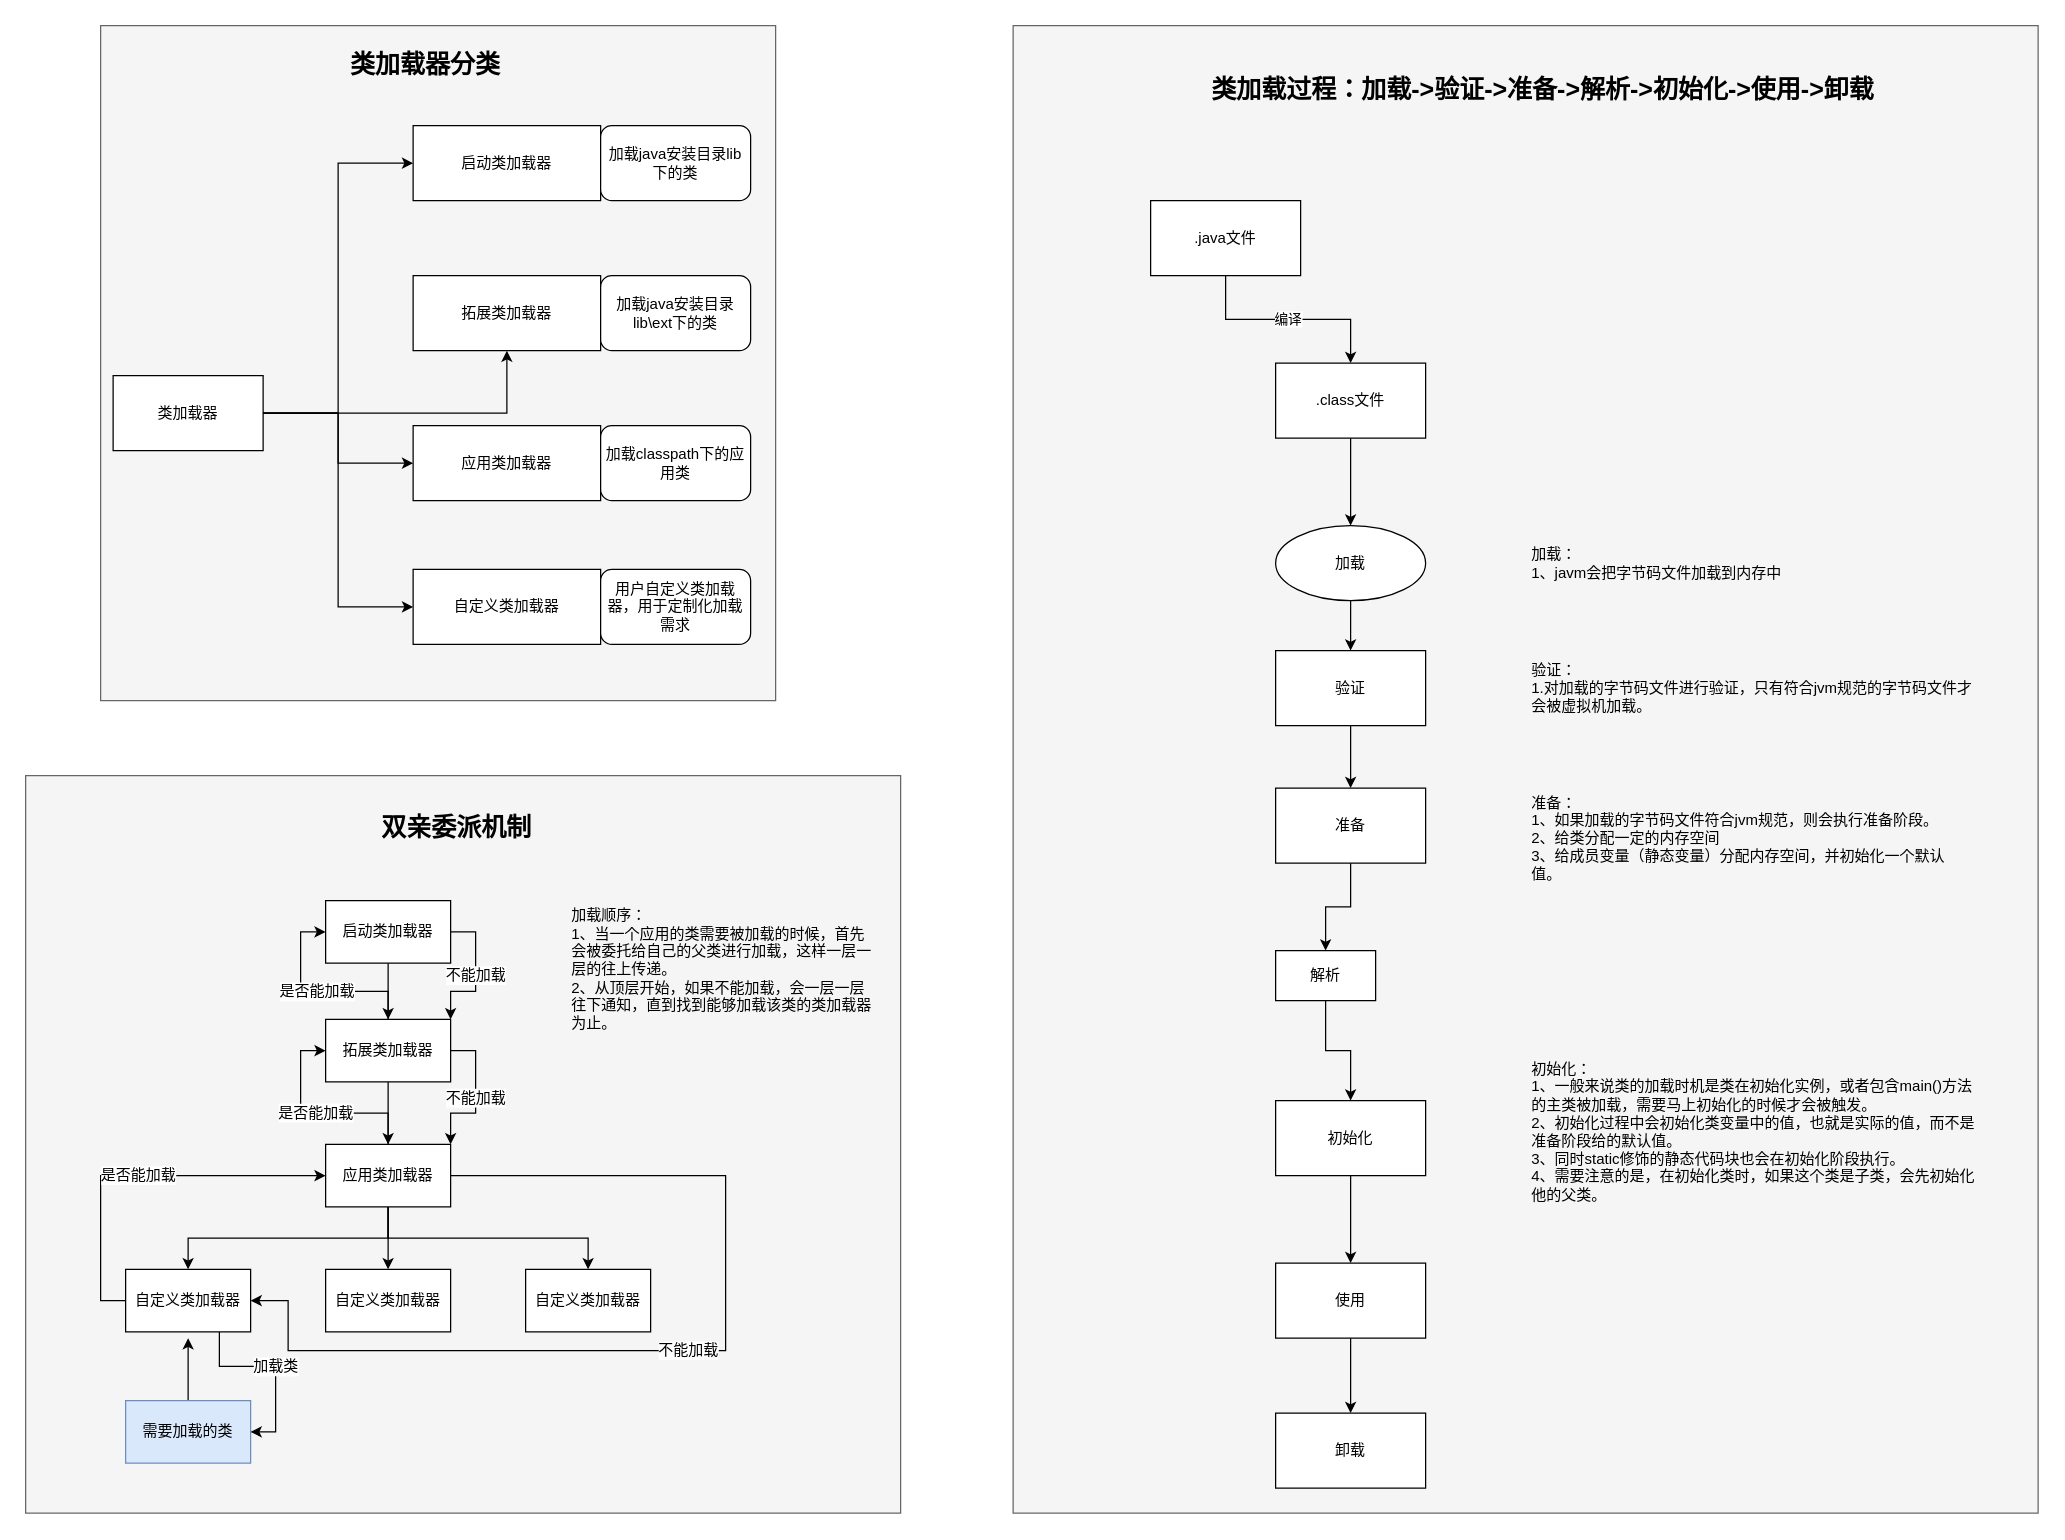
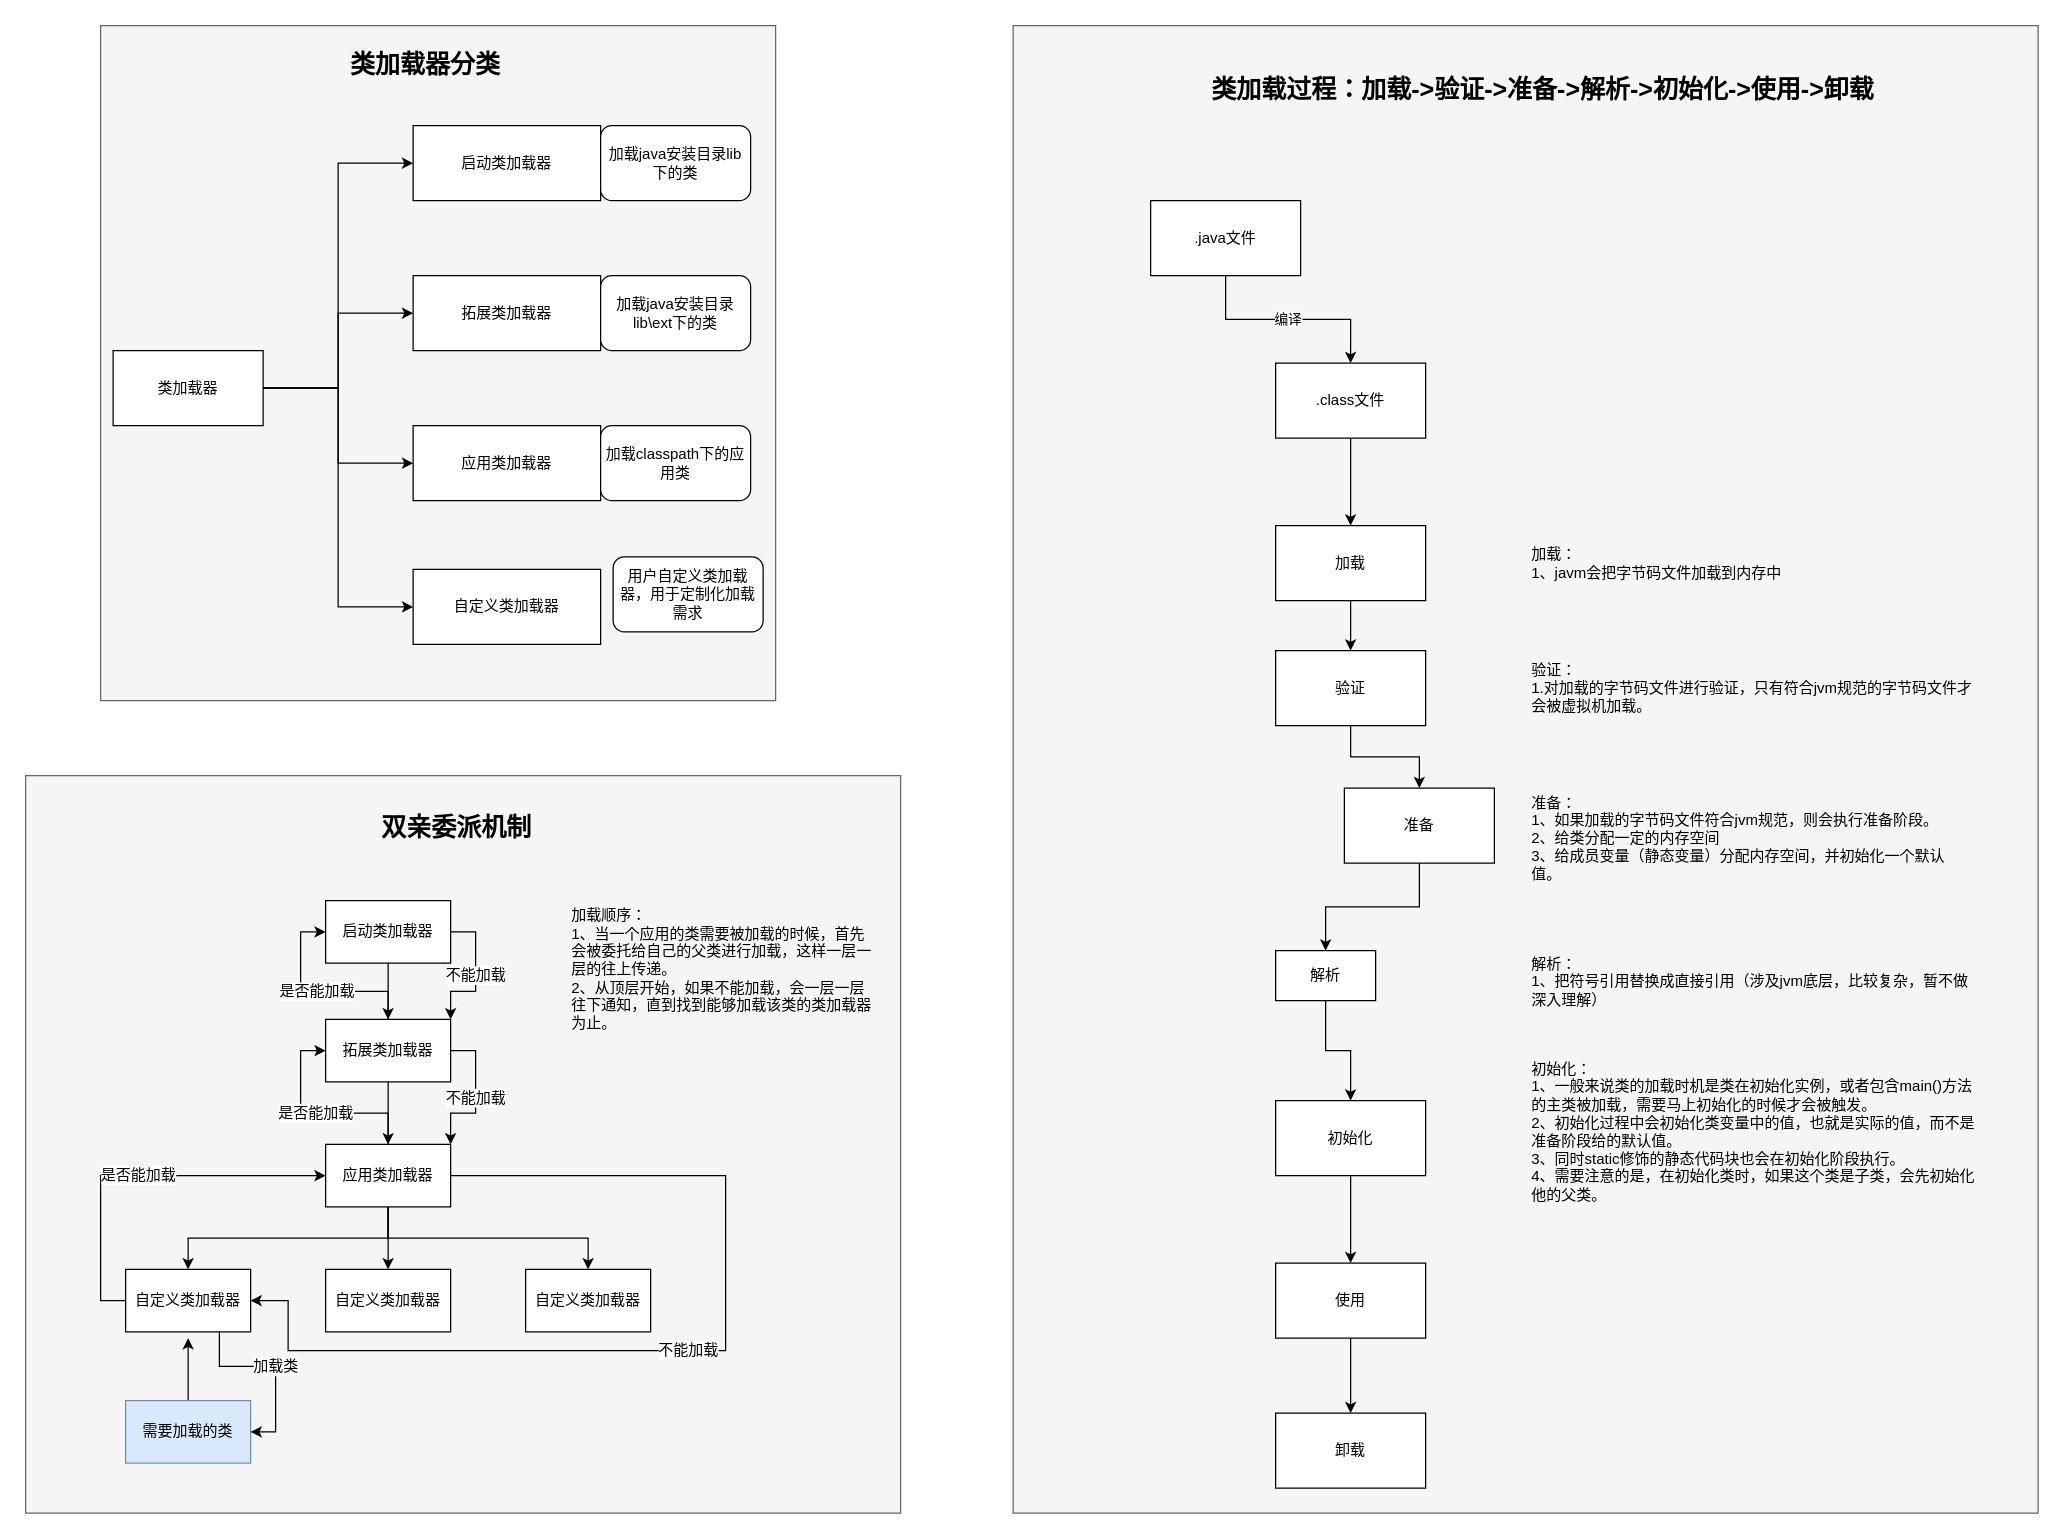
node "类加载器": moved (188, 413) -> (188, 388)
node "加载": shape ellipse -> rectangle
node "用户自定义类加载器，用于定制化加载需求": moved (676, 607) -> (688, 594)
node "准备": moved (1351, 826) -> (1419, 826)
node "解析： 1、把符号引用替换成直接引用（涉及jvm底层，比较复杂，暂不做深入理解）": added
